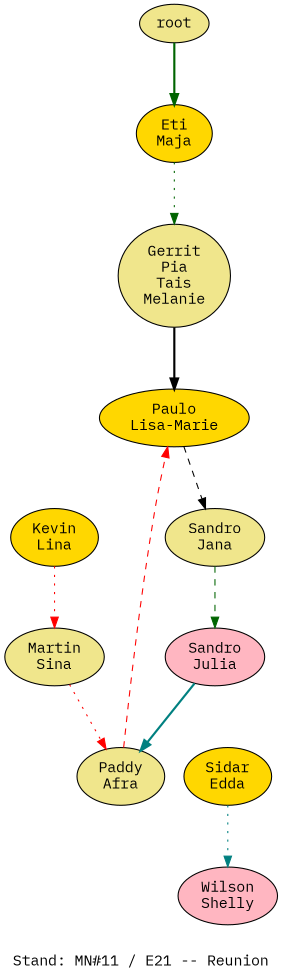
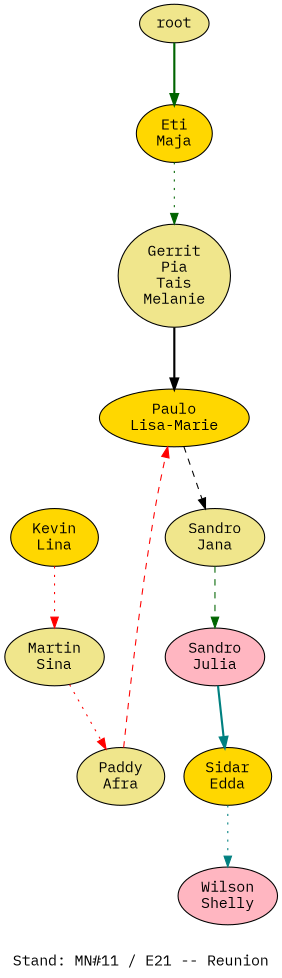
edge "Sandro Julia" -> "Paddy Afra": now "Sandro Julia" -> "Sidar Edda"
